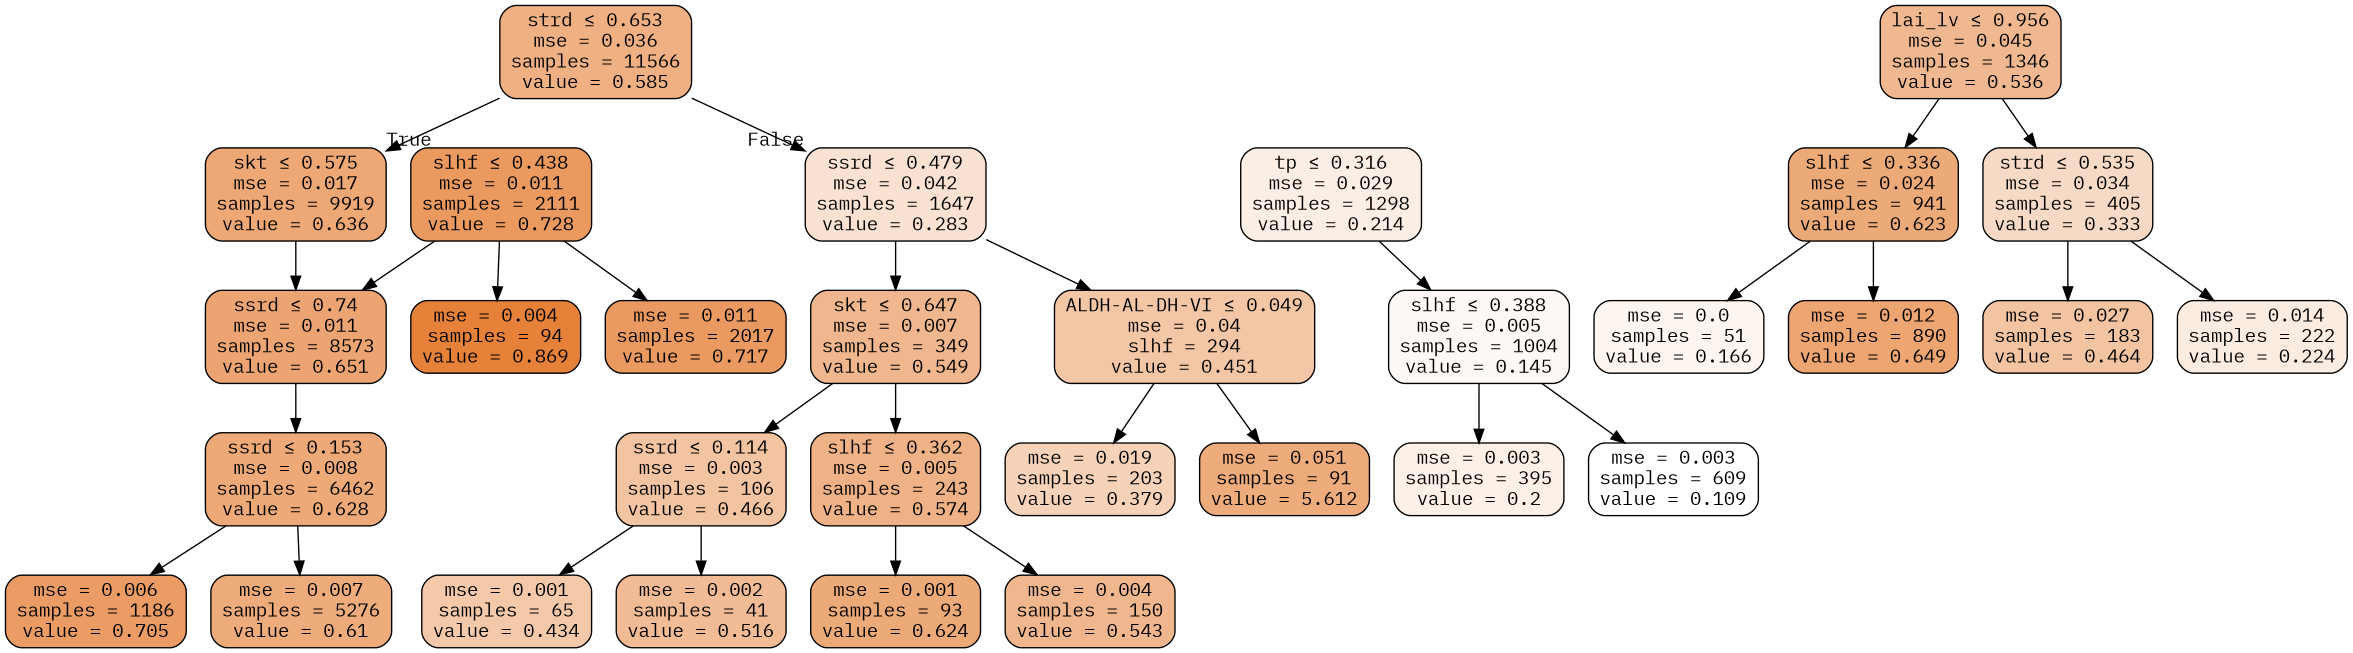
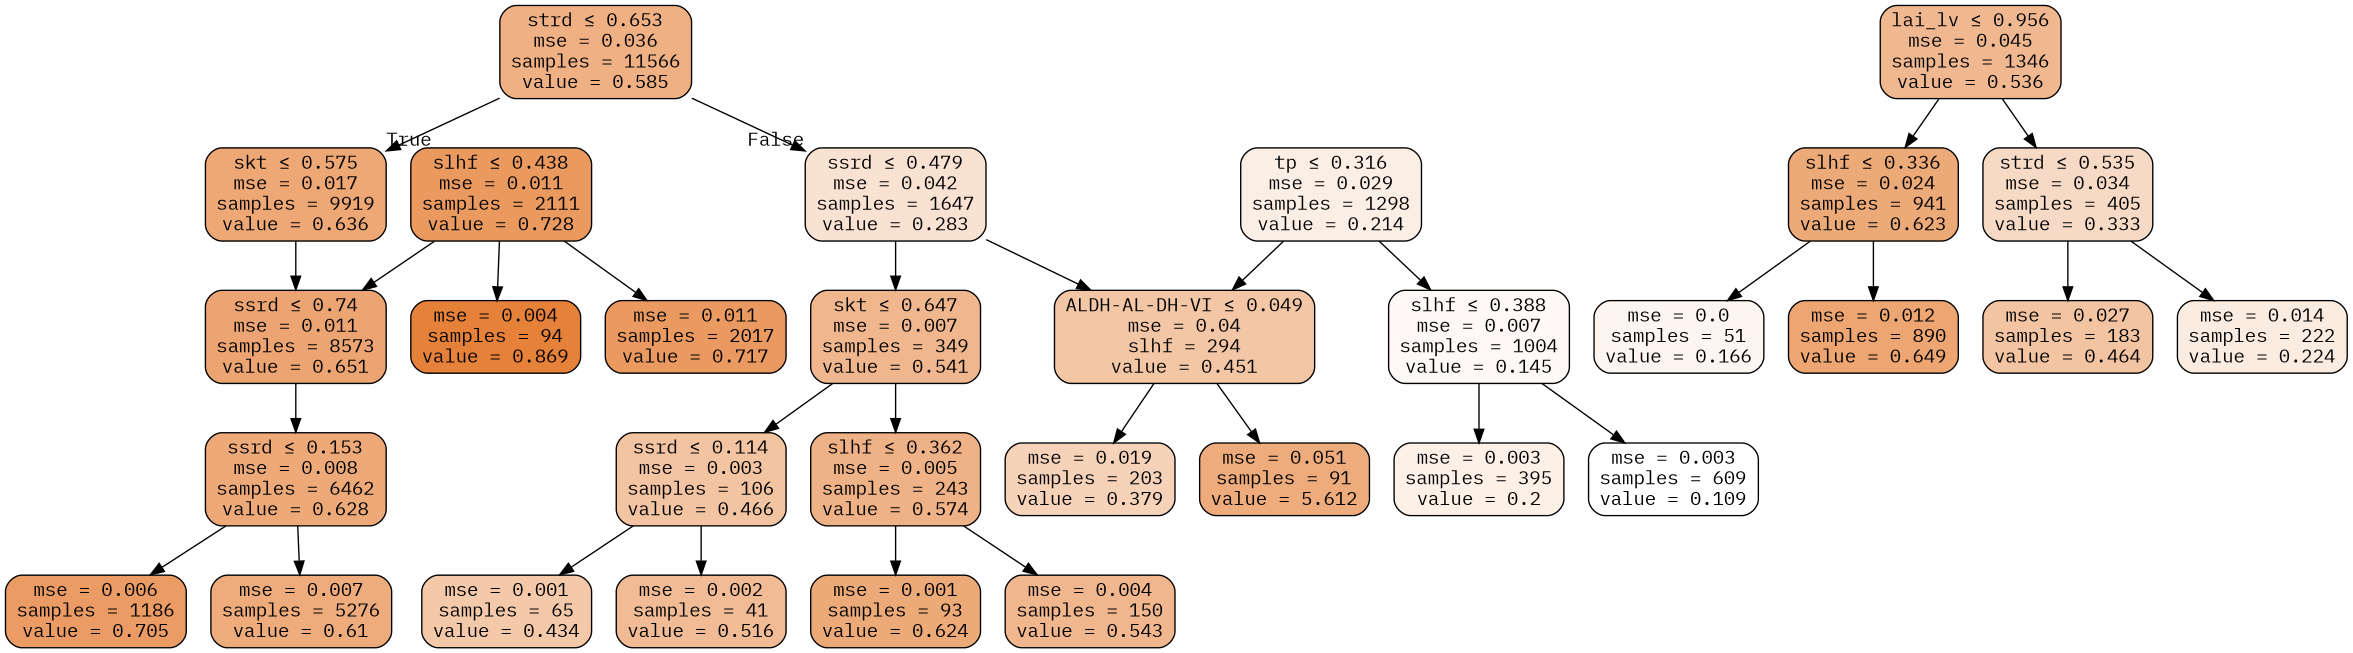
edge "tp ≤ 0.316" -> "ALDH-AL-DH-VI ≤ 0.049": added
node "slhf ≤ 0.388": text "mse = 0.005" -> "mse = 0.007"
node "skt ≤ 0.647": text "value = 0.549" -> "value = 0.541"
